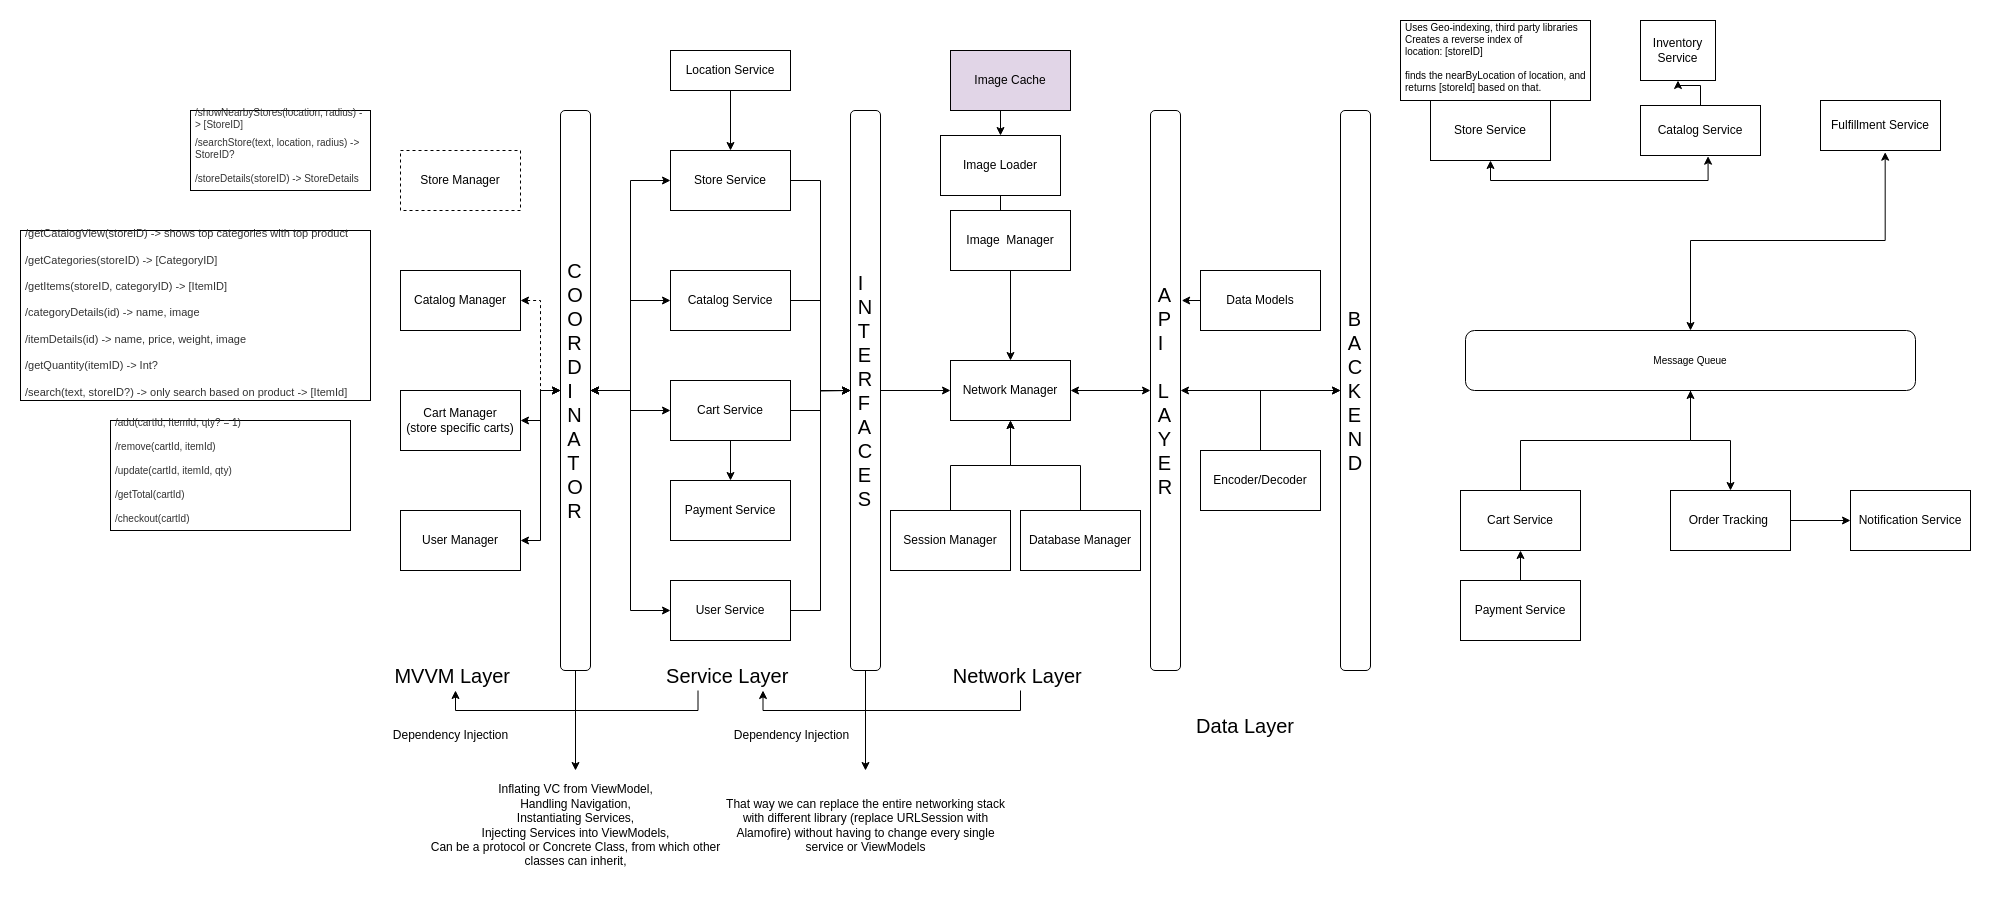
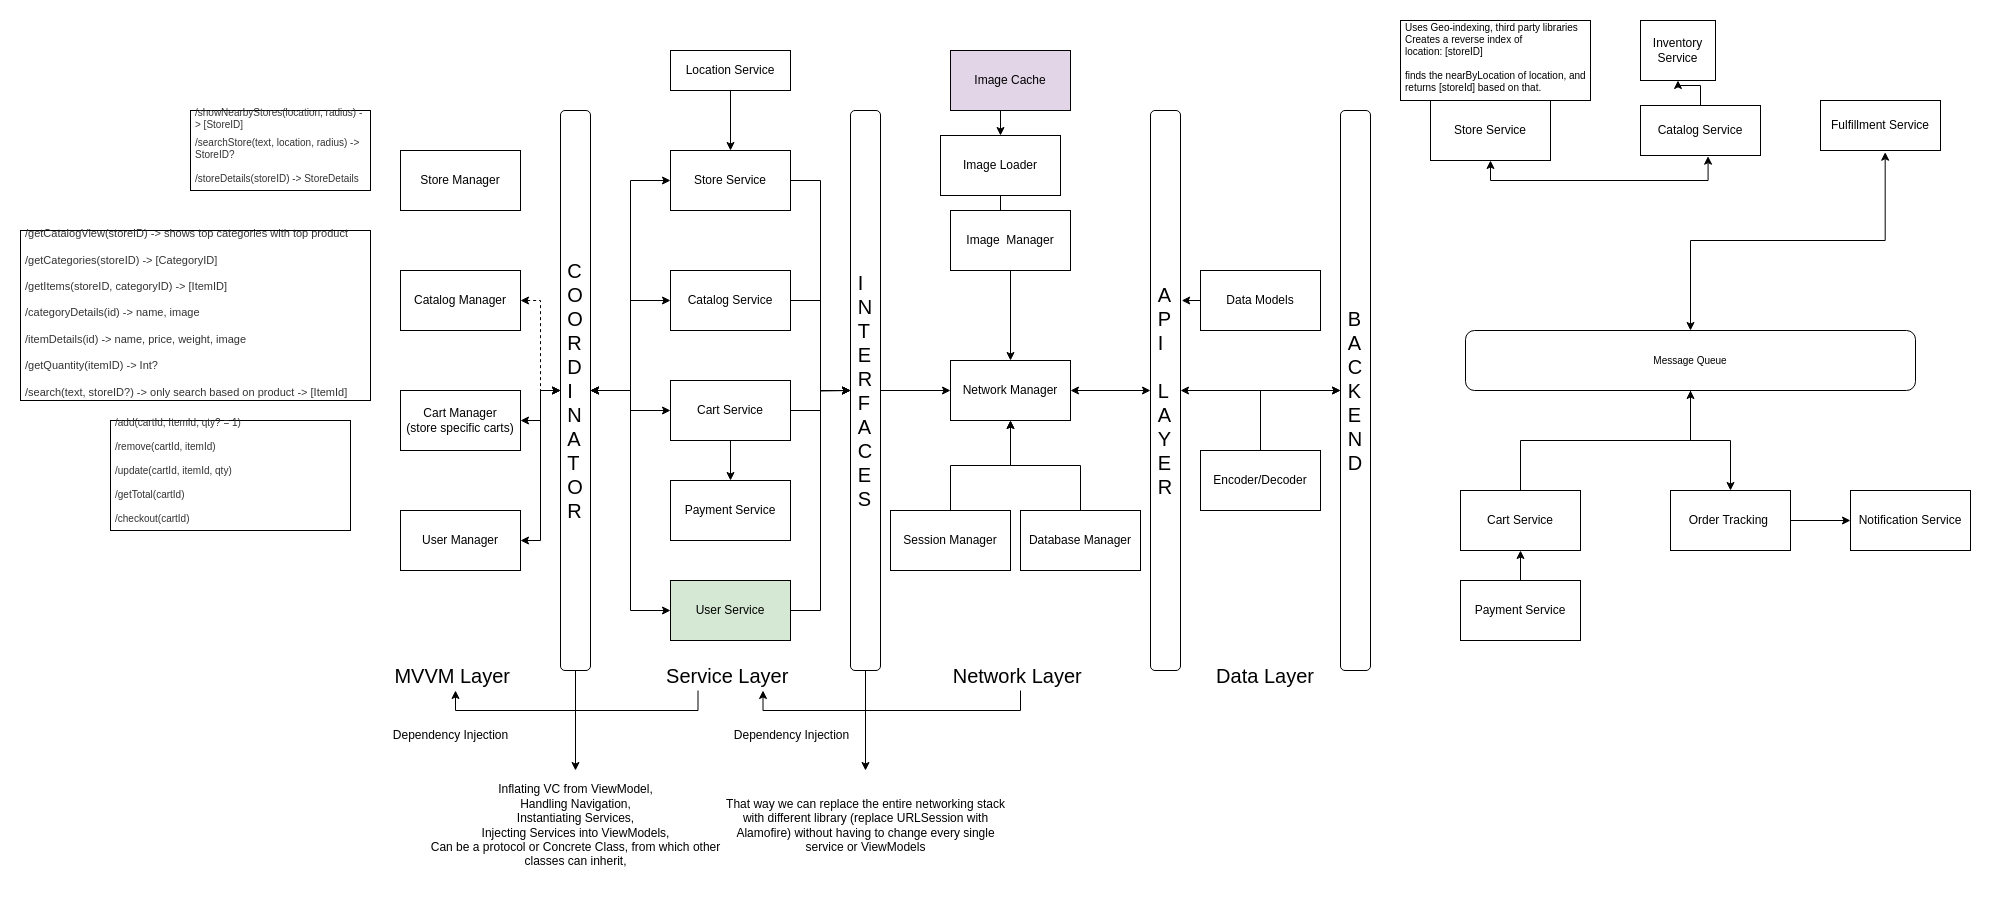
node "Store Manager": style dashed -> solid
node "User Service": fillcolor #ffffff -> #d5e8d4
node "Data Layer": moved (1246, 726) -> (1266, 676)
